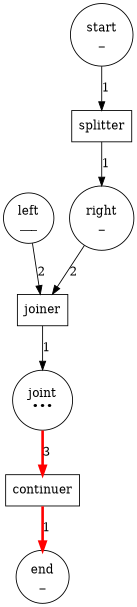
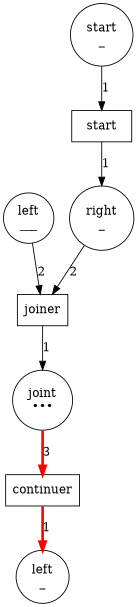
node "splitter": label "splitter" -> "start"
node "end _": label "end _" -> "left _"
